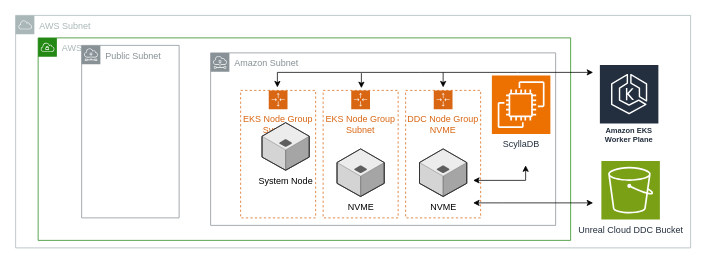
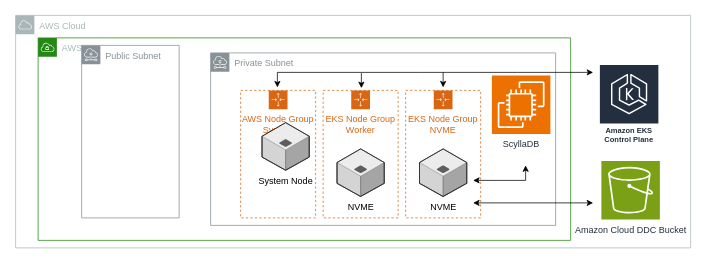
node "AWS Subnet": label "AWS Subnet" -> "AWS Cloud"
node "Amazon Subnet": label "Amazon Subnet" -> "Private Subnet"
node "EKS Node Group System": label "EKS Node Group System" -> "AWS Node Group System"
node "EKS Node Group Subnet": label "EKS Node Group Subnet" -> "EKS Node Group Worker"
node "DDC Node Group NVME": label "DDC Node Group NVME" -> "EKS Node Group NVME"
node "Amazon EKS Worker Plane": label "Amazon EKS Worker Plane" -> "Amazon EKS Control Plane"
node "Unreal Cloud DDC Bucket": label "Unreal Cloud DDC Bucket" -> "Amazon Cloud DDC Bucket"
